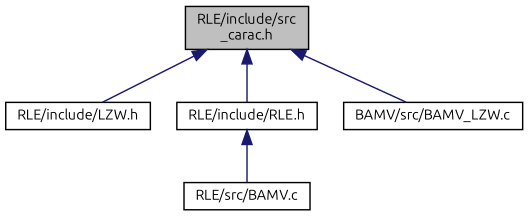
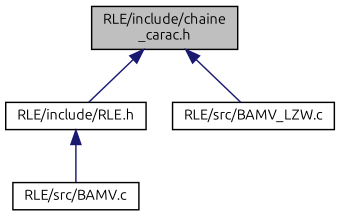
node "RLE/include/src _carac.h": label "RLE/include/src _carac.h" -> "RLE/include/chaine _carac.h"
node "RLE/include/LZW.h": removed
node "BAMV/src/BAMV_LZW.c": label "BAMV/src/BAMV_LZW.c" -> "RLE/src/BAMV_LZW.c"
